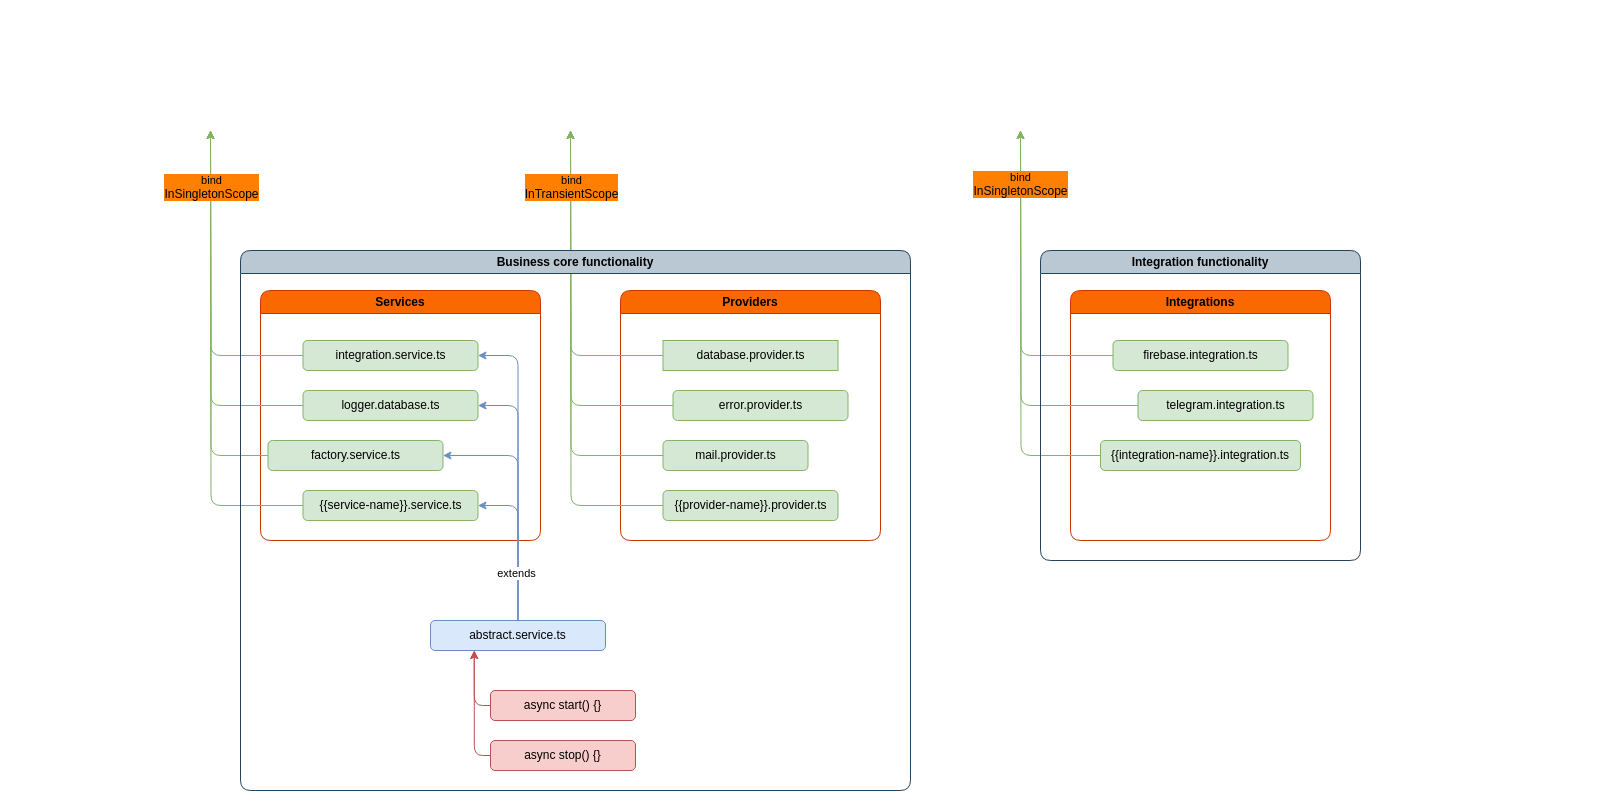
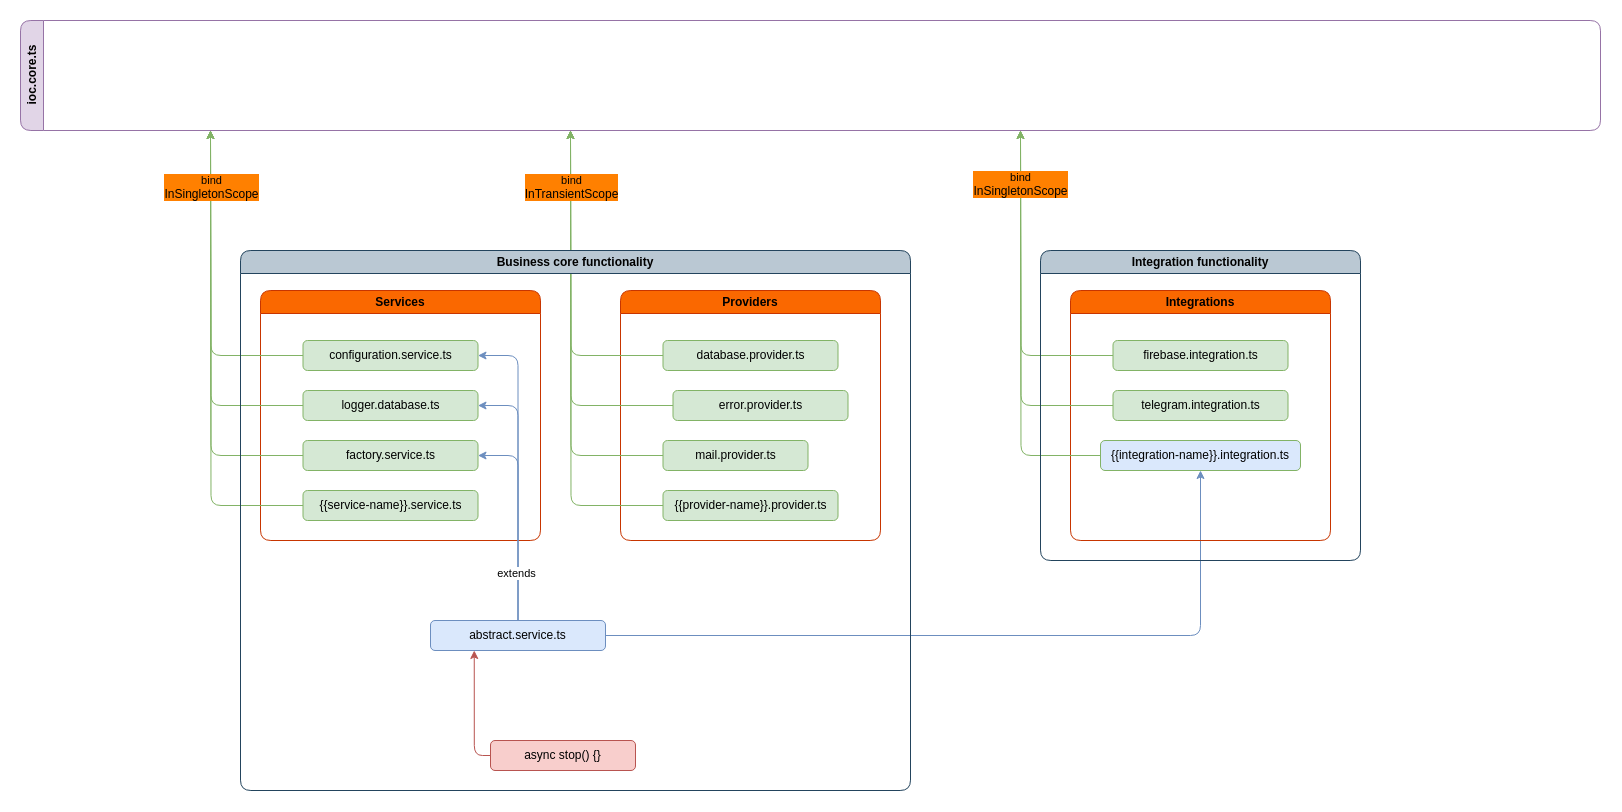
node "ioc.core.ts": added
node "integration.service.ts": label "integration.service.ts" -> "configuration.service.ts"
node "database.provider.ts": shape rectangle -> rounded rectangle
node "telegram.integration.ts": moved (1226, 406) -> (1201, 406)
node "factory.service.ts": moved (356, 456) -> (391, 456)
node "{{integration-name}}.integration.ts": fillcolor #d5e8d4 -> #dae8fc
edge "abstract.service.ts" -> "{{service-name}}.service.ts": now "abstract.service.ts" -> "{{integration-name}}.integration.ts"
edge "async start() {}" -> "abstract.service.ts": removed
node "async start() {}": removed
